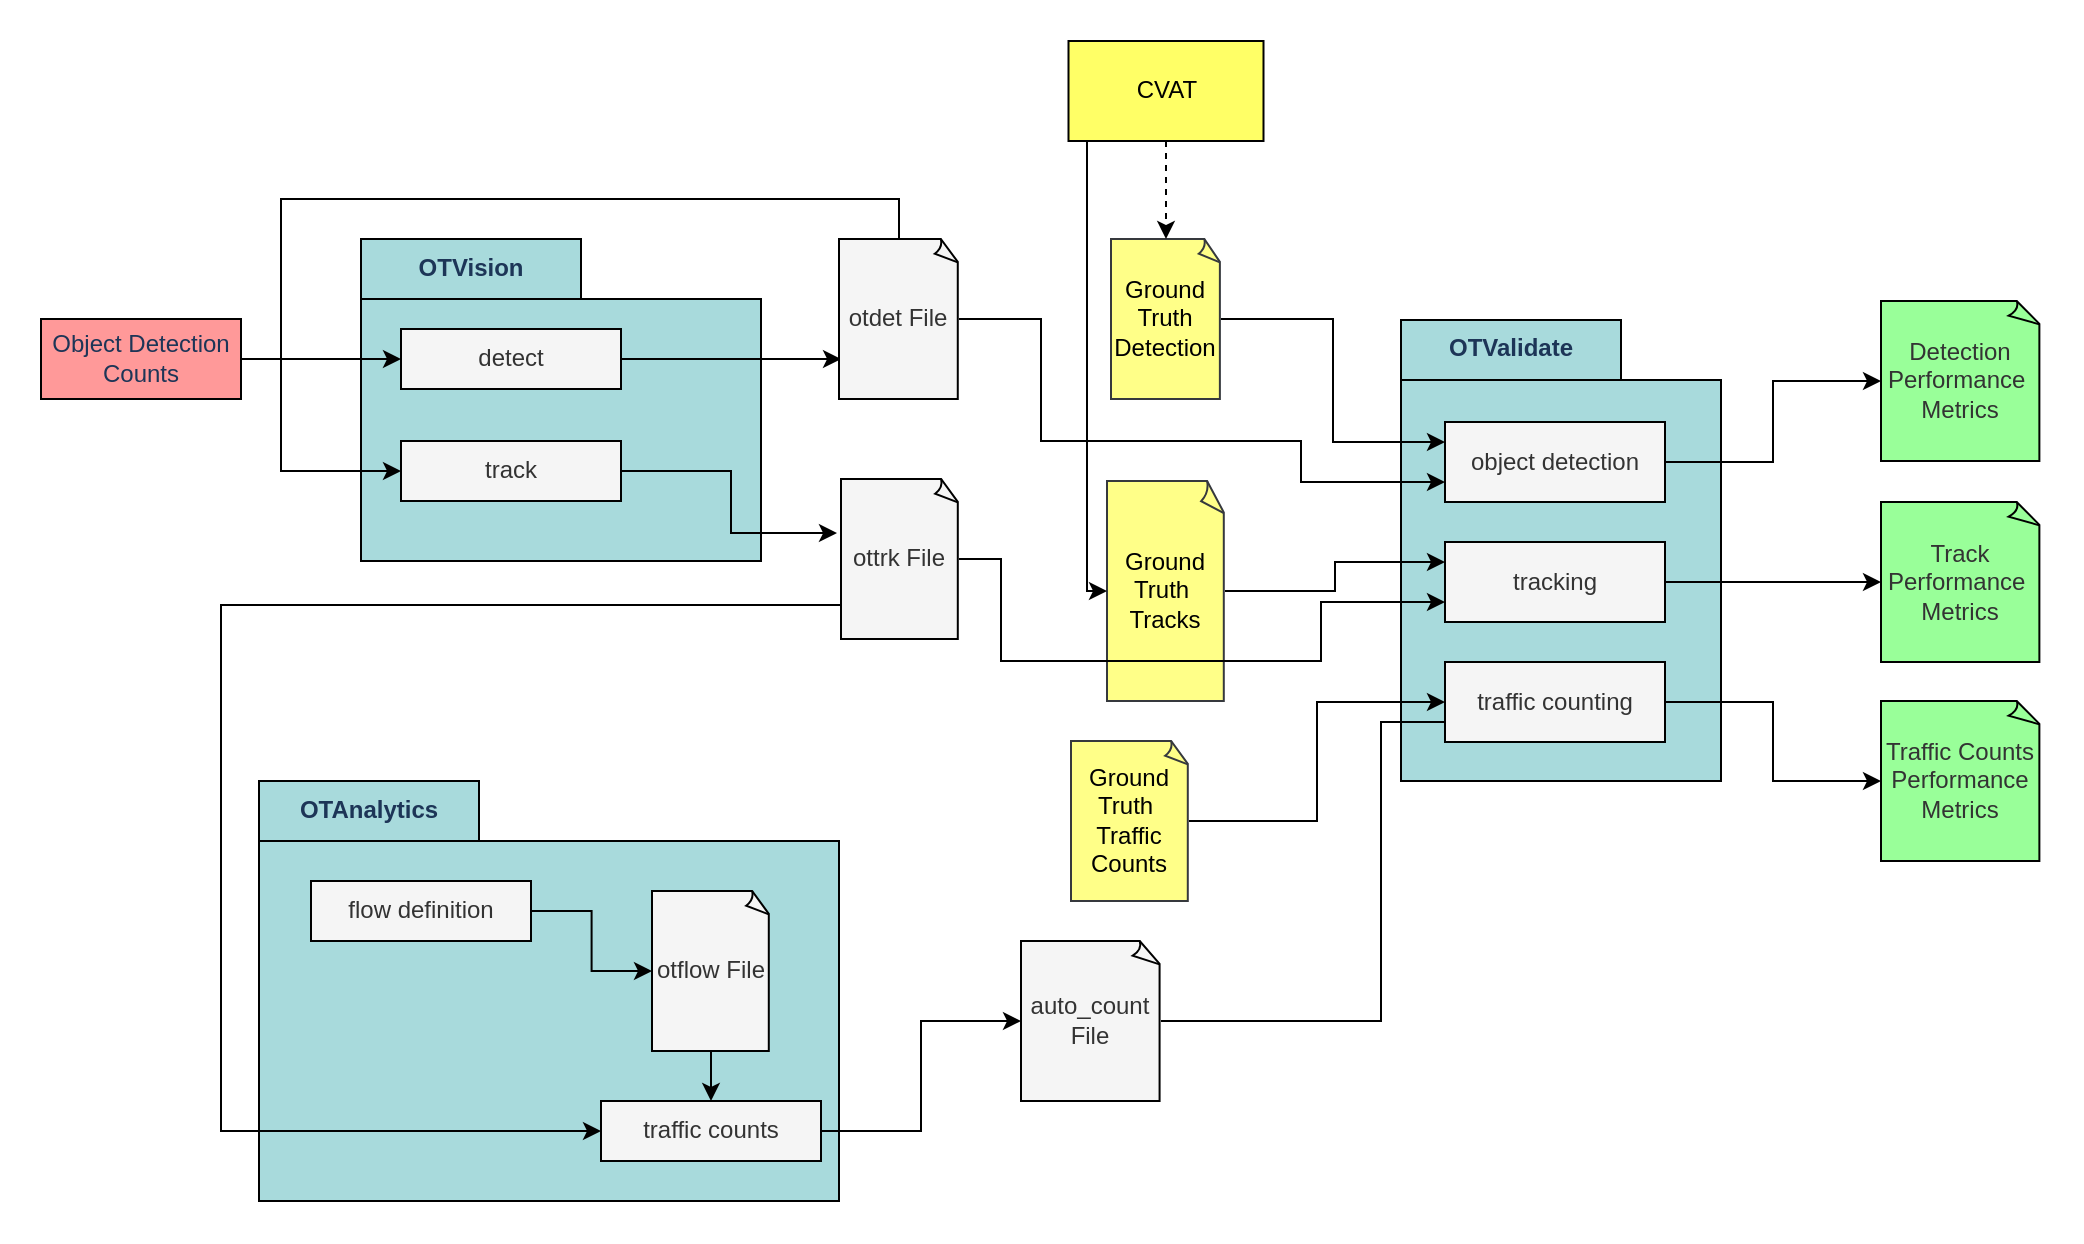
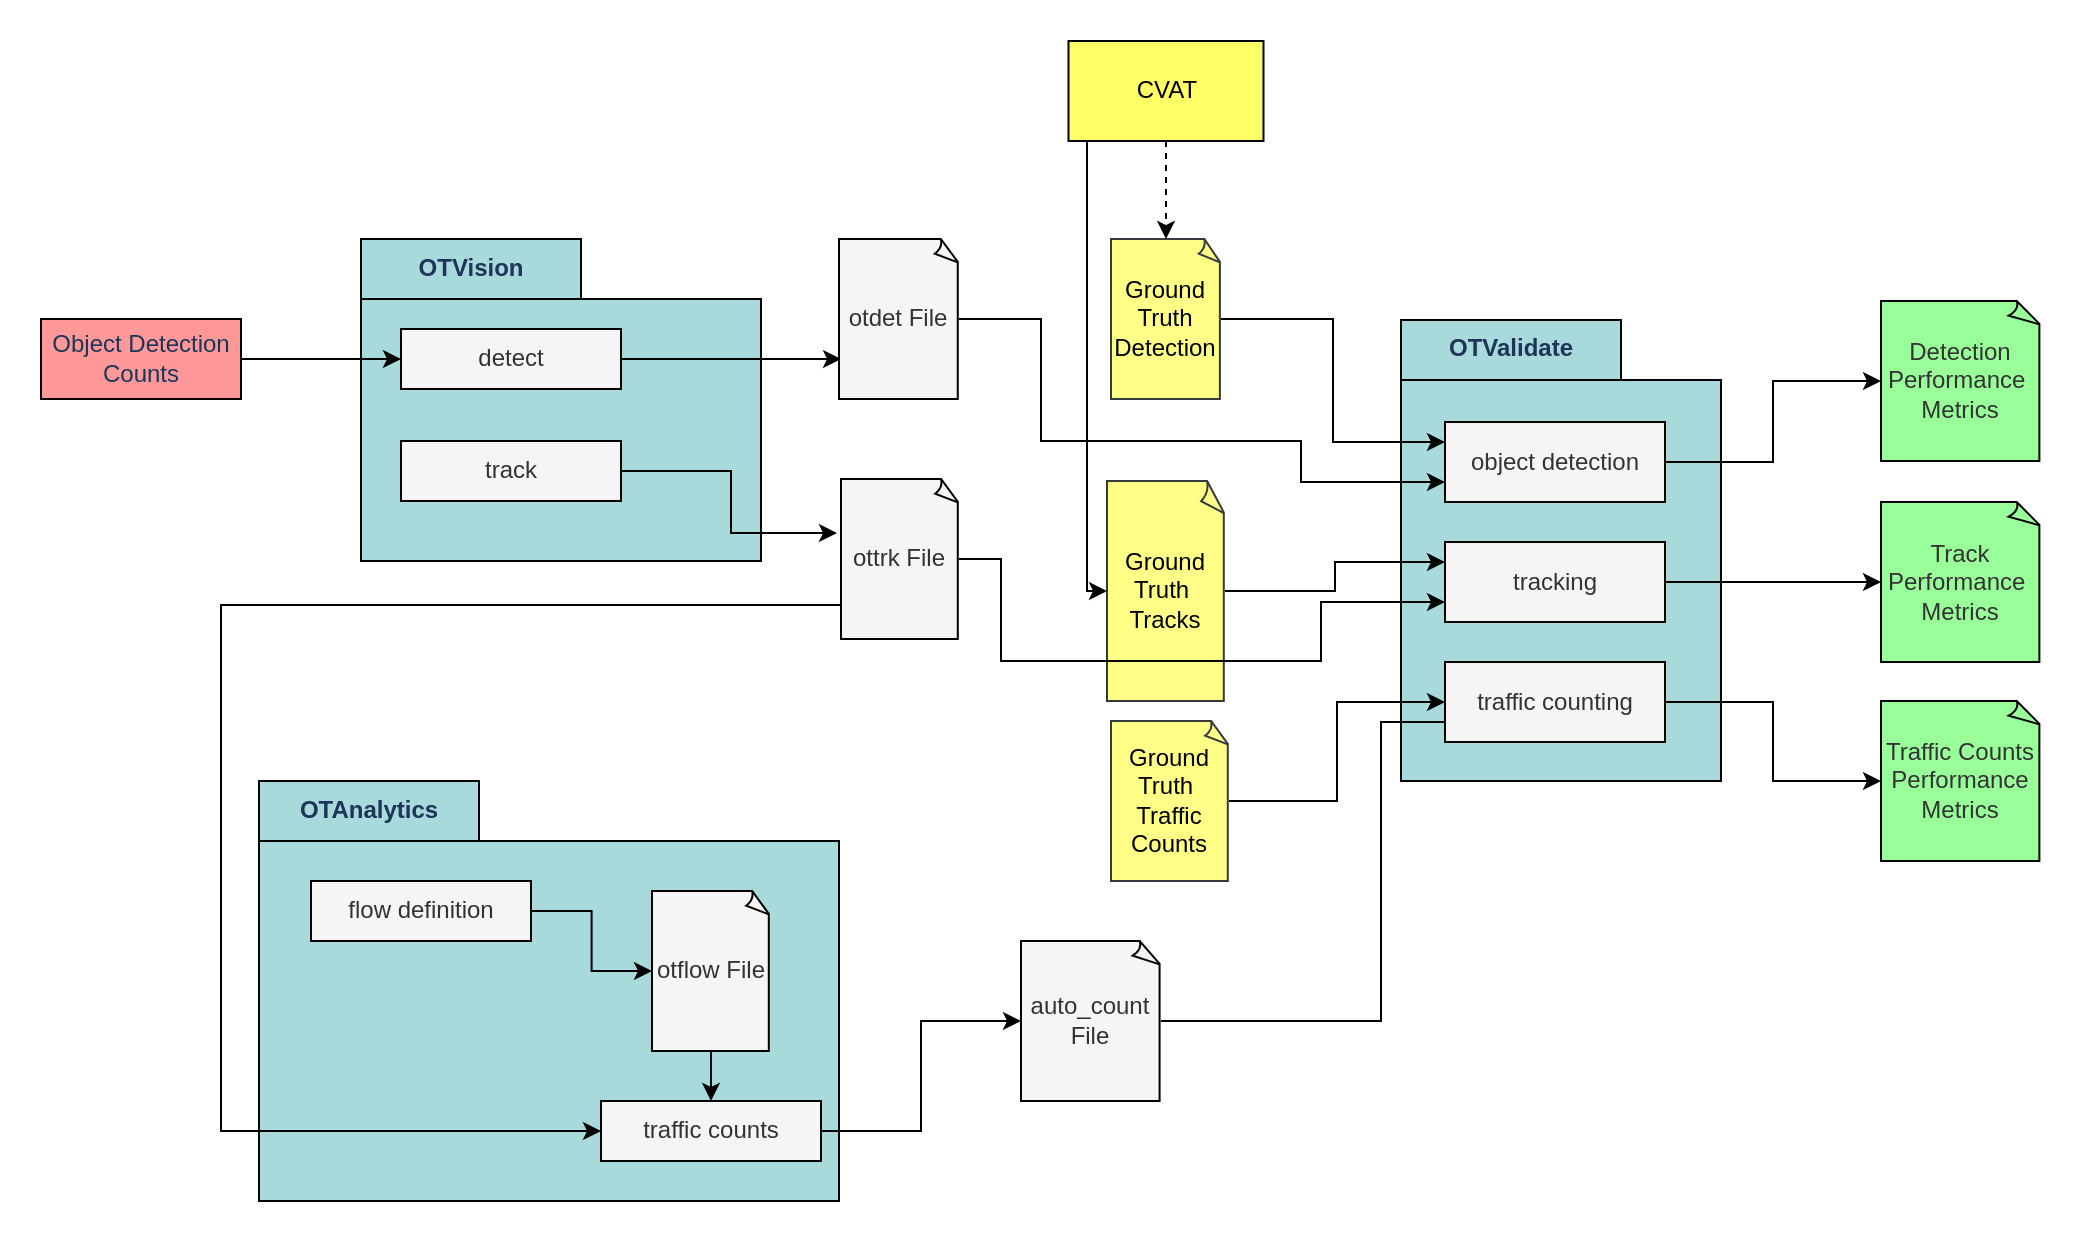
edge "otdet File" -> "track": removed
node "Ground Truth Traffic Counts": moved (1130, 821) -> (1170, 801)
